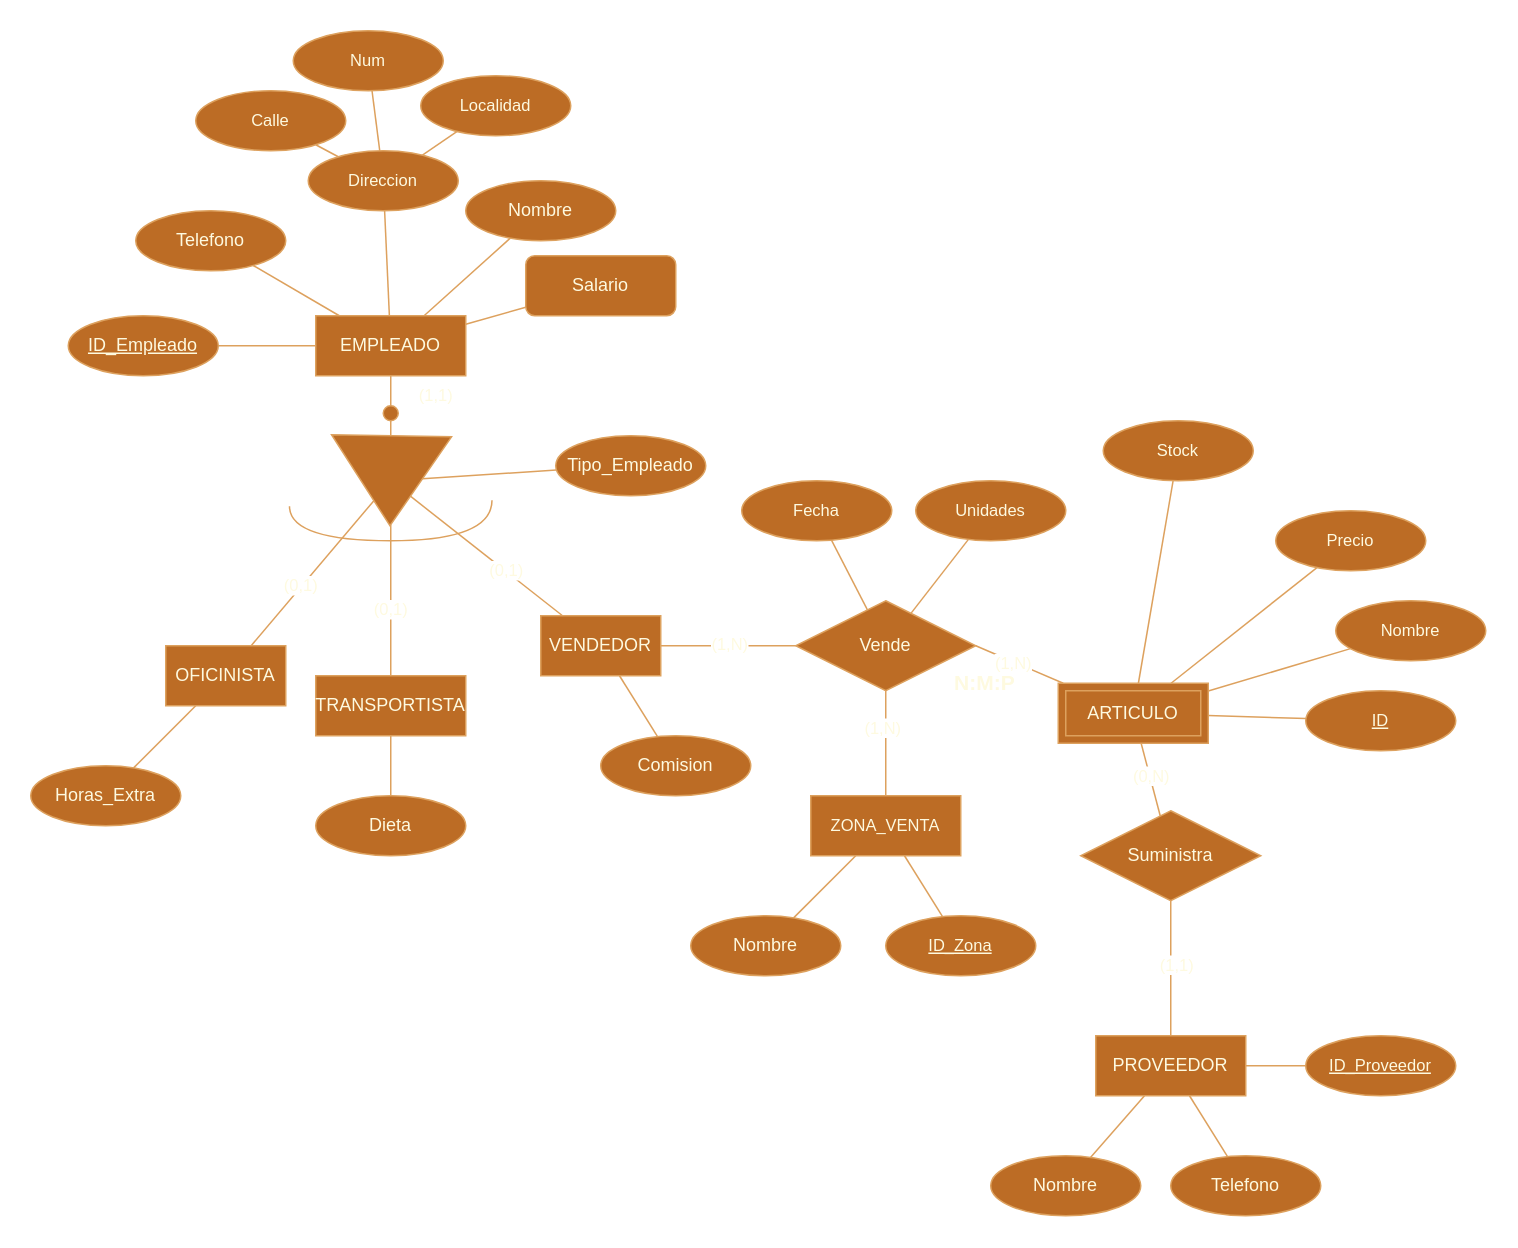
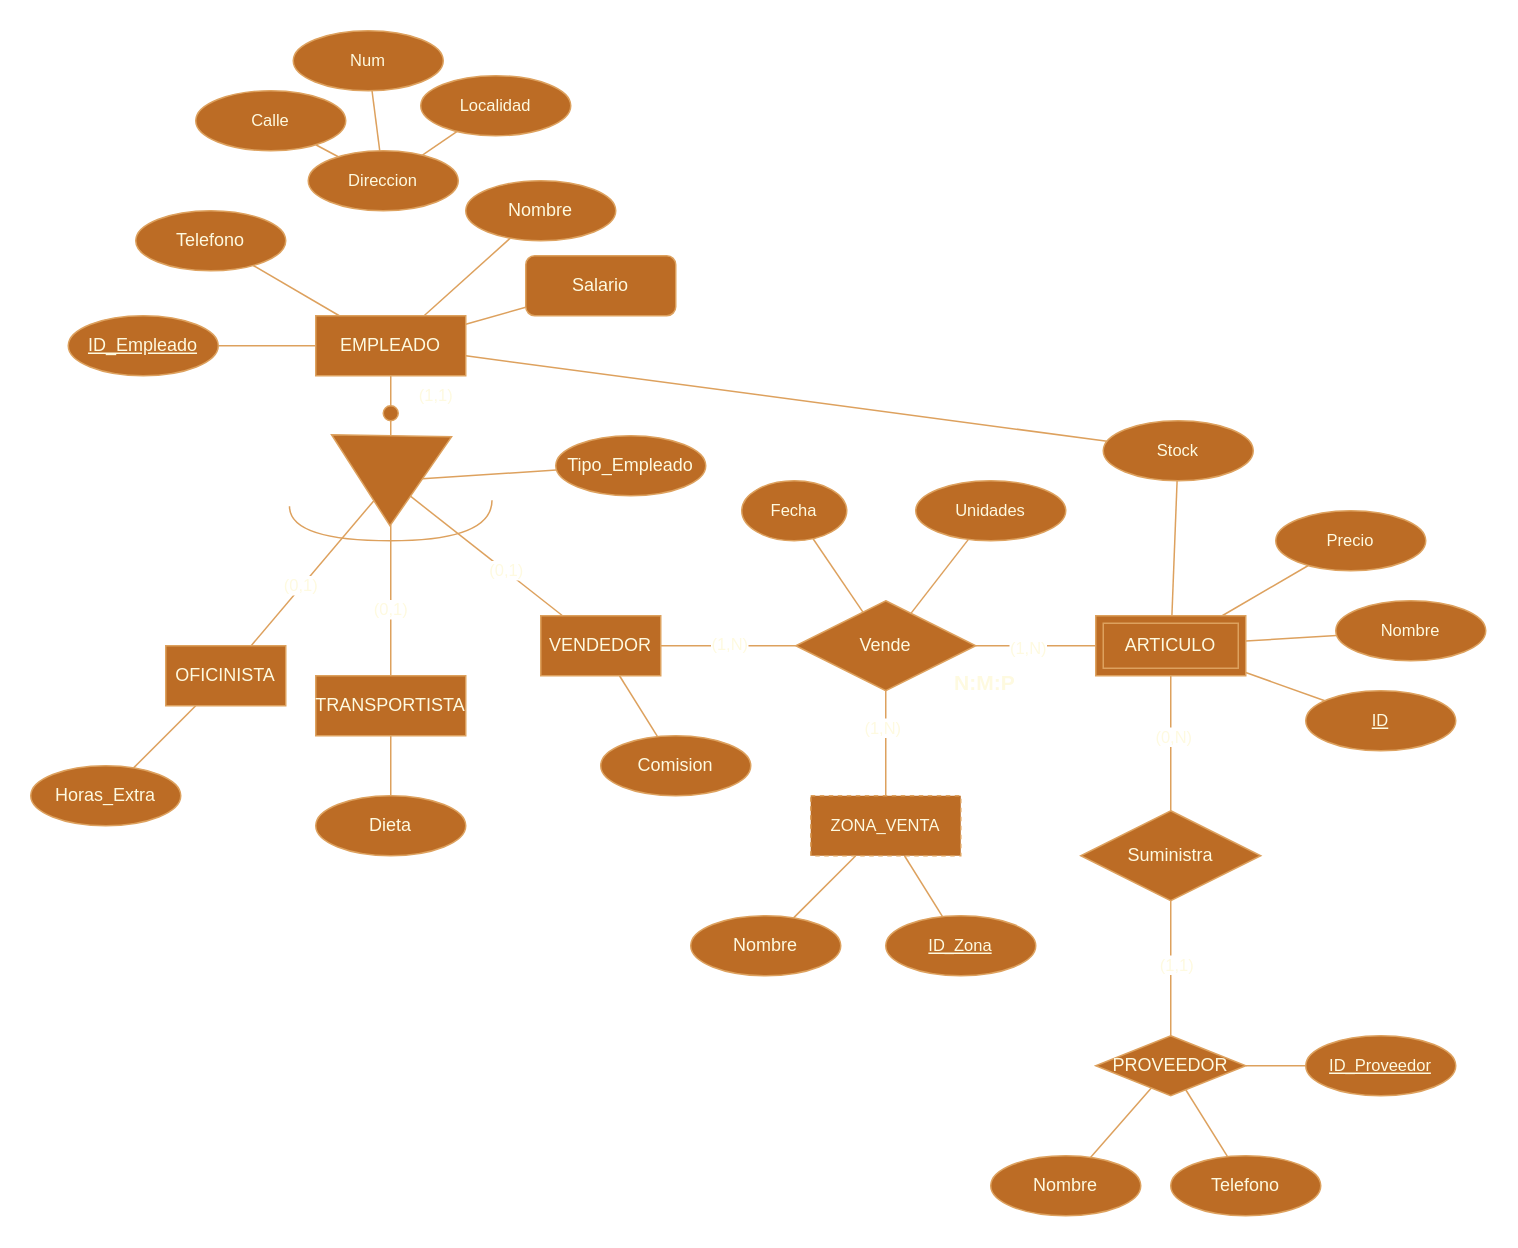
edge "Direccion" -- "EMPLEADO": now "Stock" -- "EMPLEADO"
node "Fecha": size 150x60 -> 105x60
node "ARTICULO": moved (1133, 713) -> (1171, 646)
node "ZONA_VENTA": style solid -> dashed
node "PROVEEDOR": shape rectangle -> diamond
